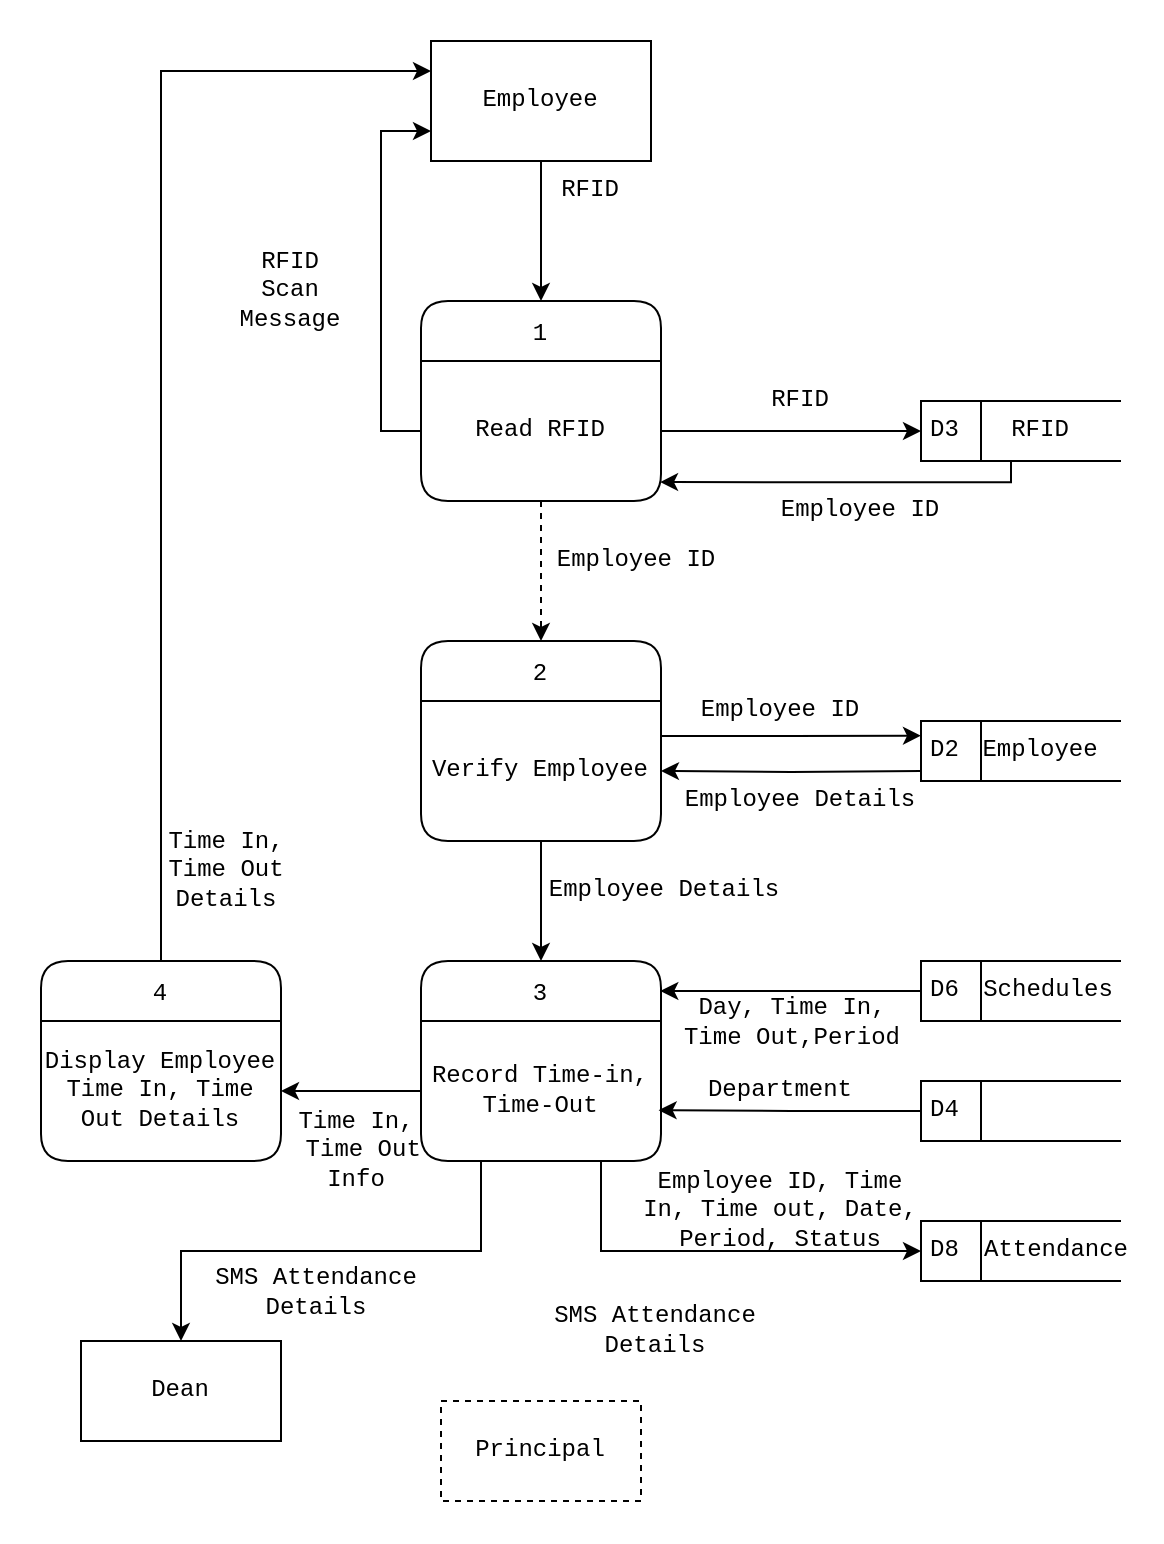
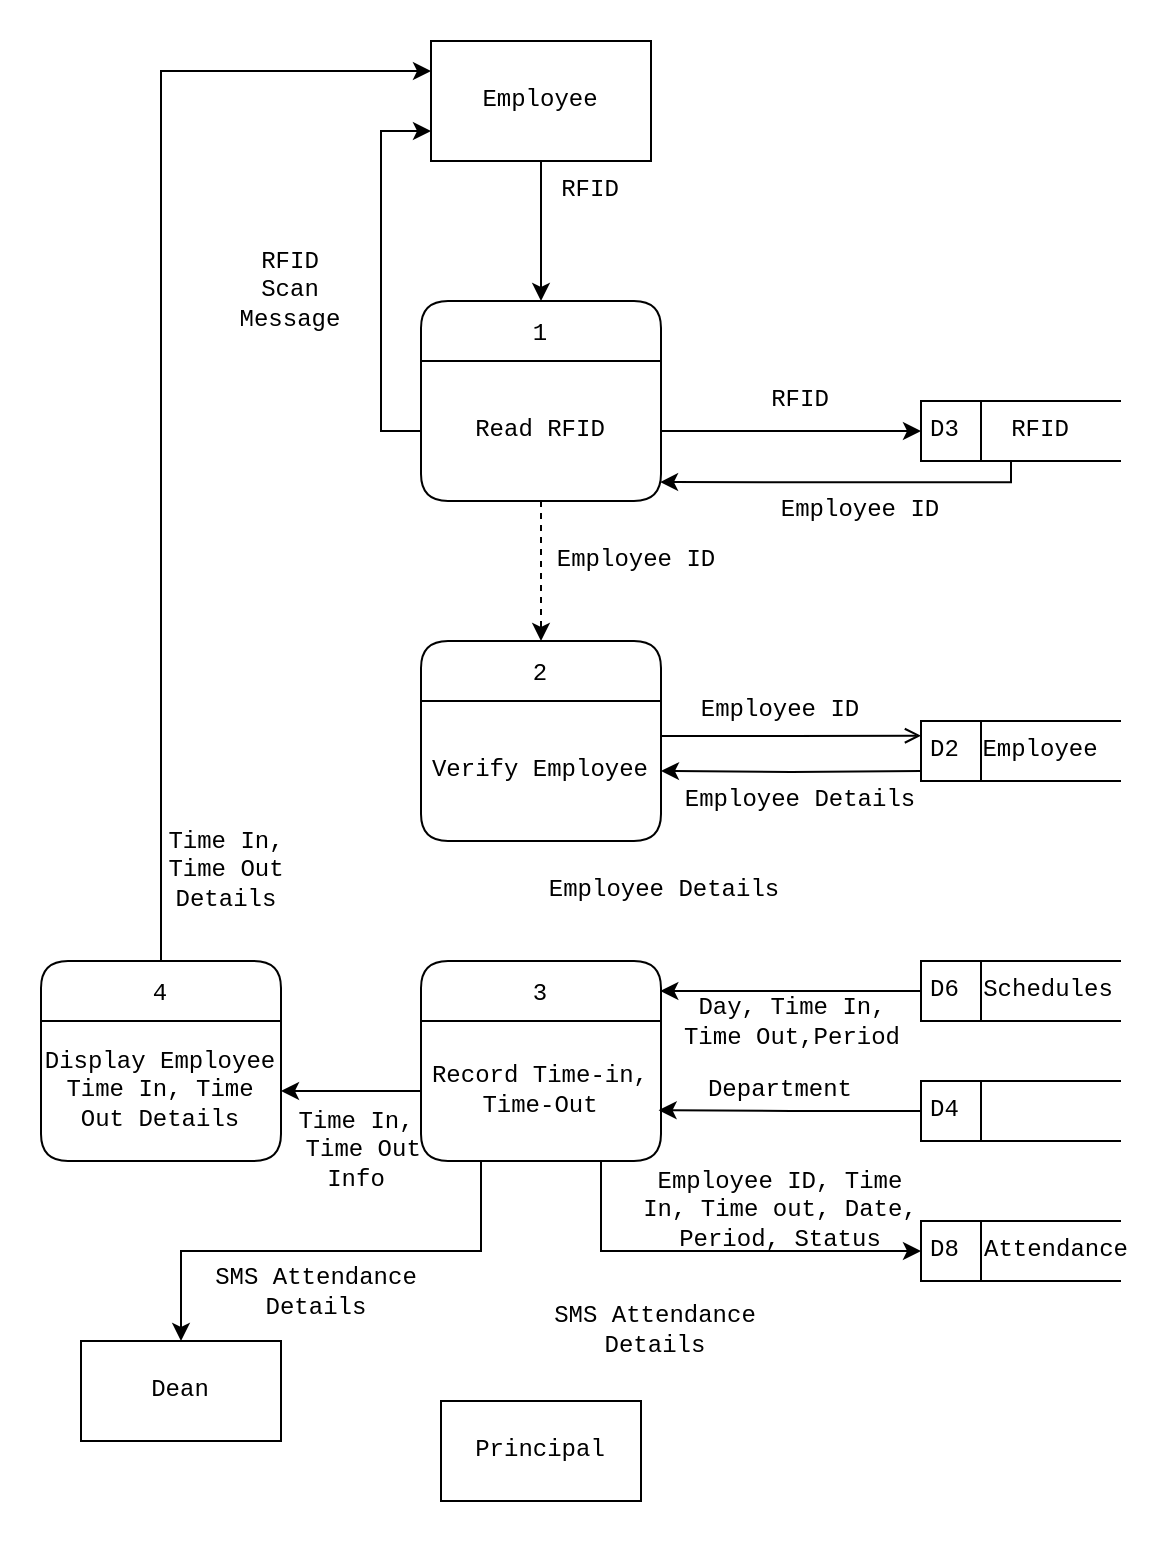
edge "Verify Employee" -> "D2": arrowhead classic -> open
edge "Verify Employee" -> "3": removed
node "Principal": style dashed -> solid
